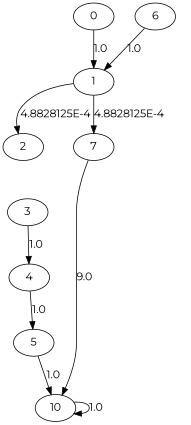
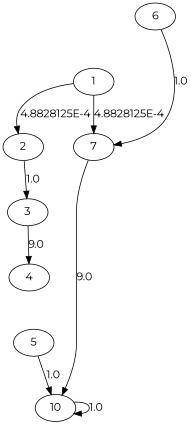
node "0": removed
edge "6" -> "1": now "6" -> "7"
edge "2" -> "3": added, label "1.0"
edge "3" -> "4": label "1.0" -> "9.0"
edge "4" -> "5": removed, label "1.0"
